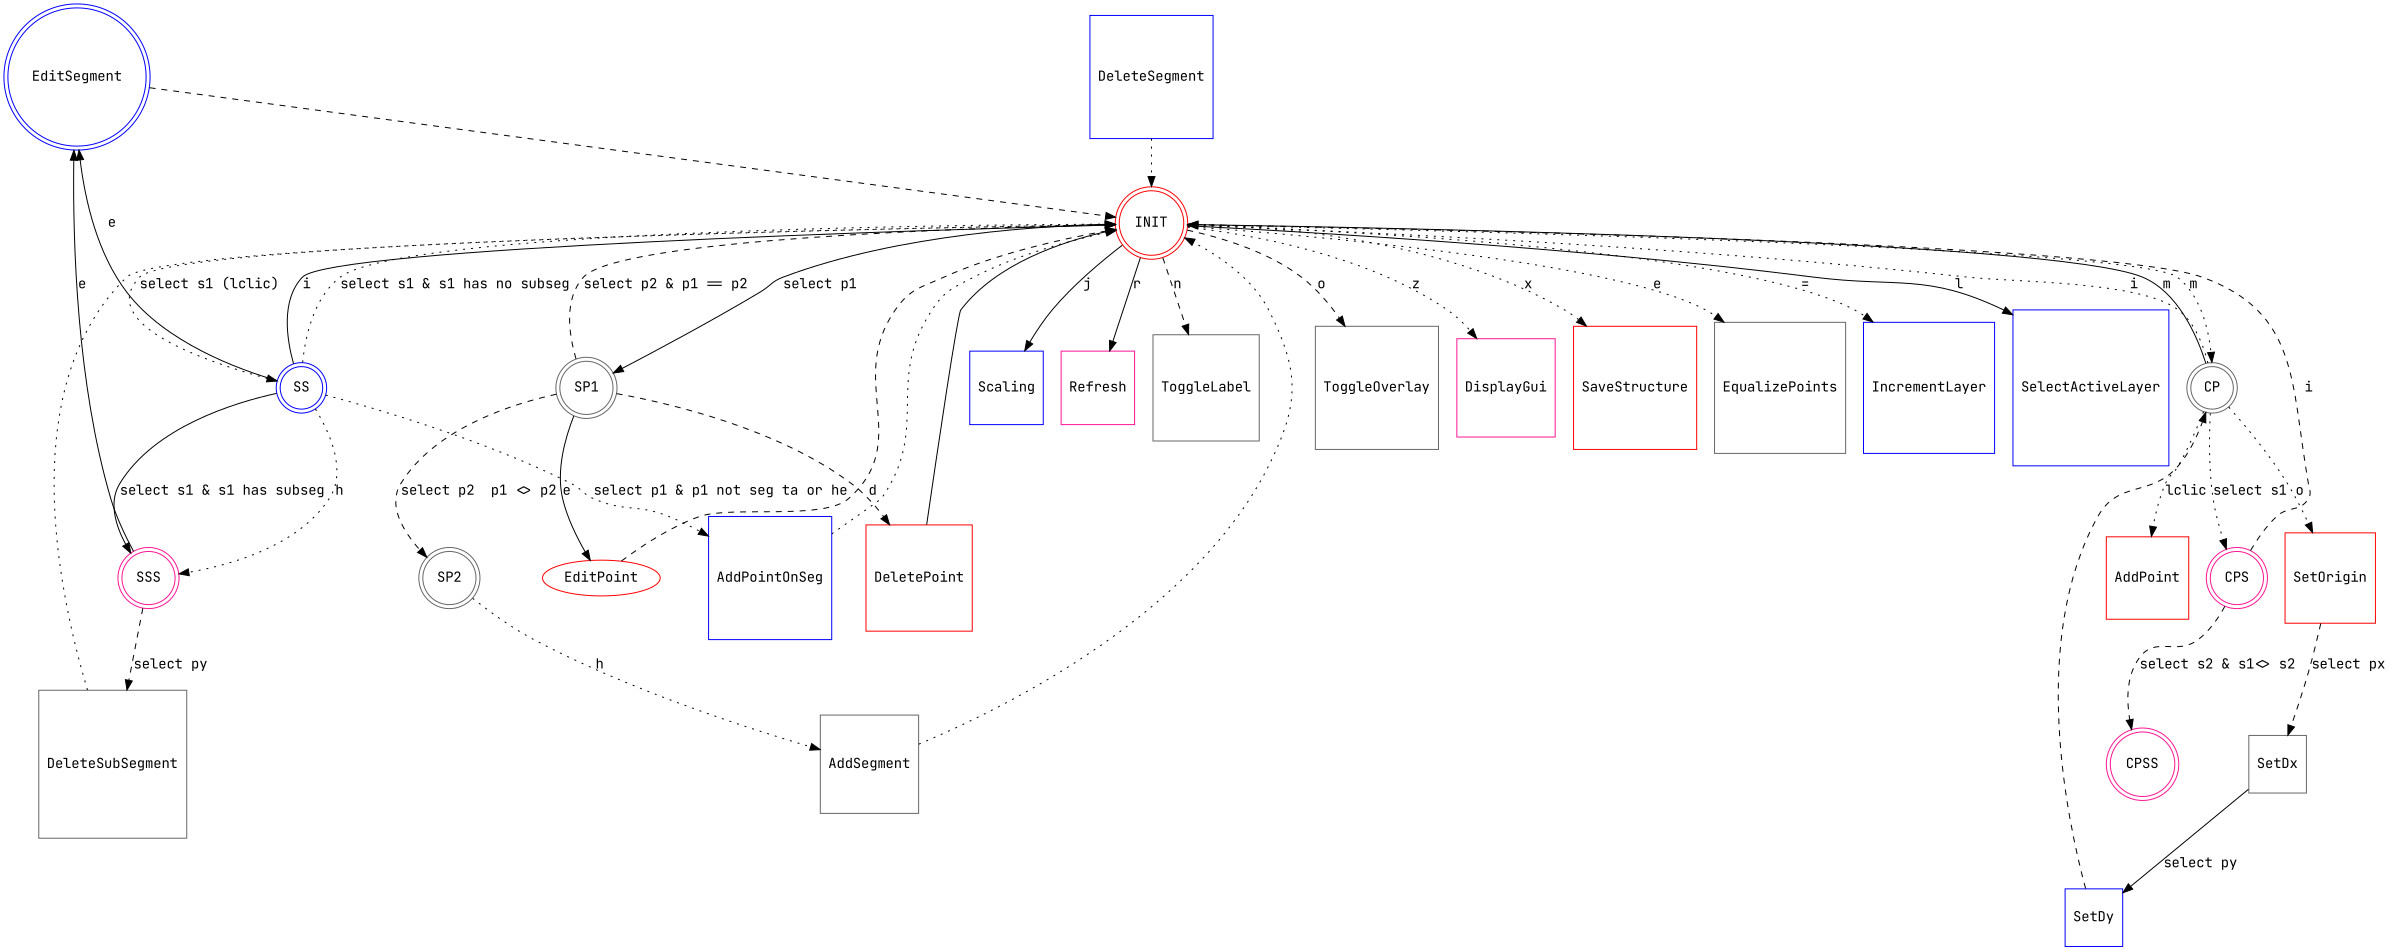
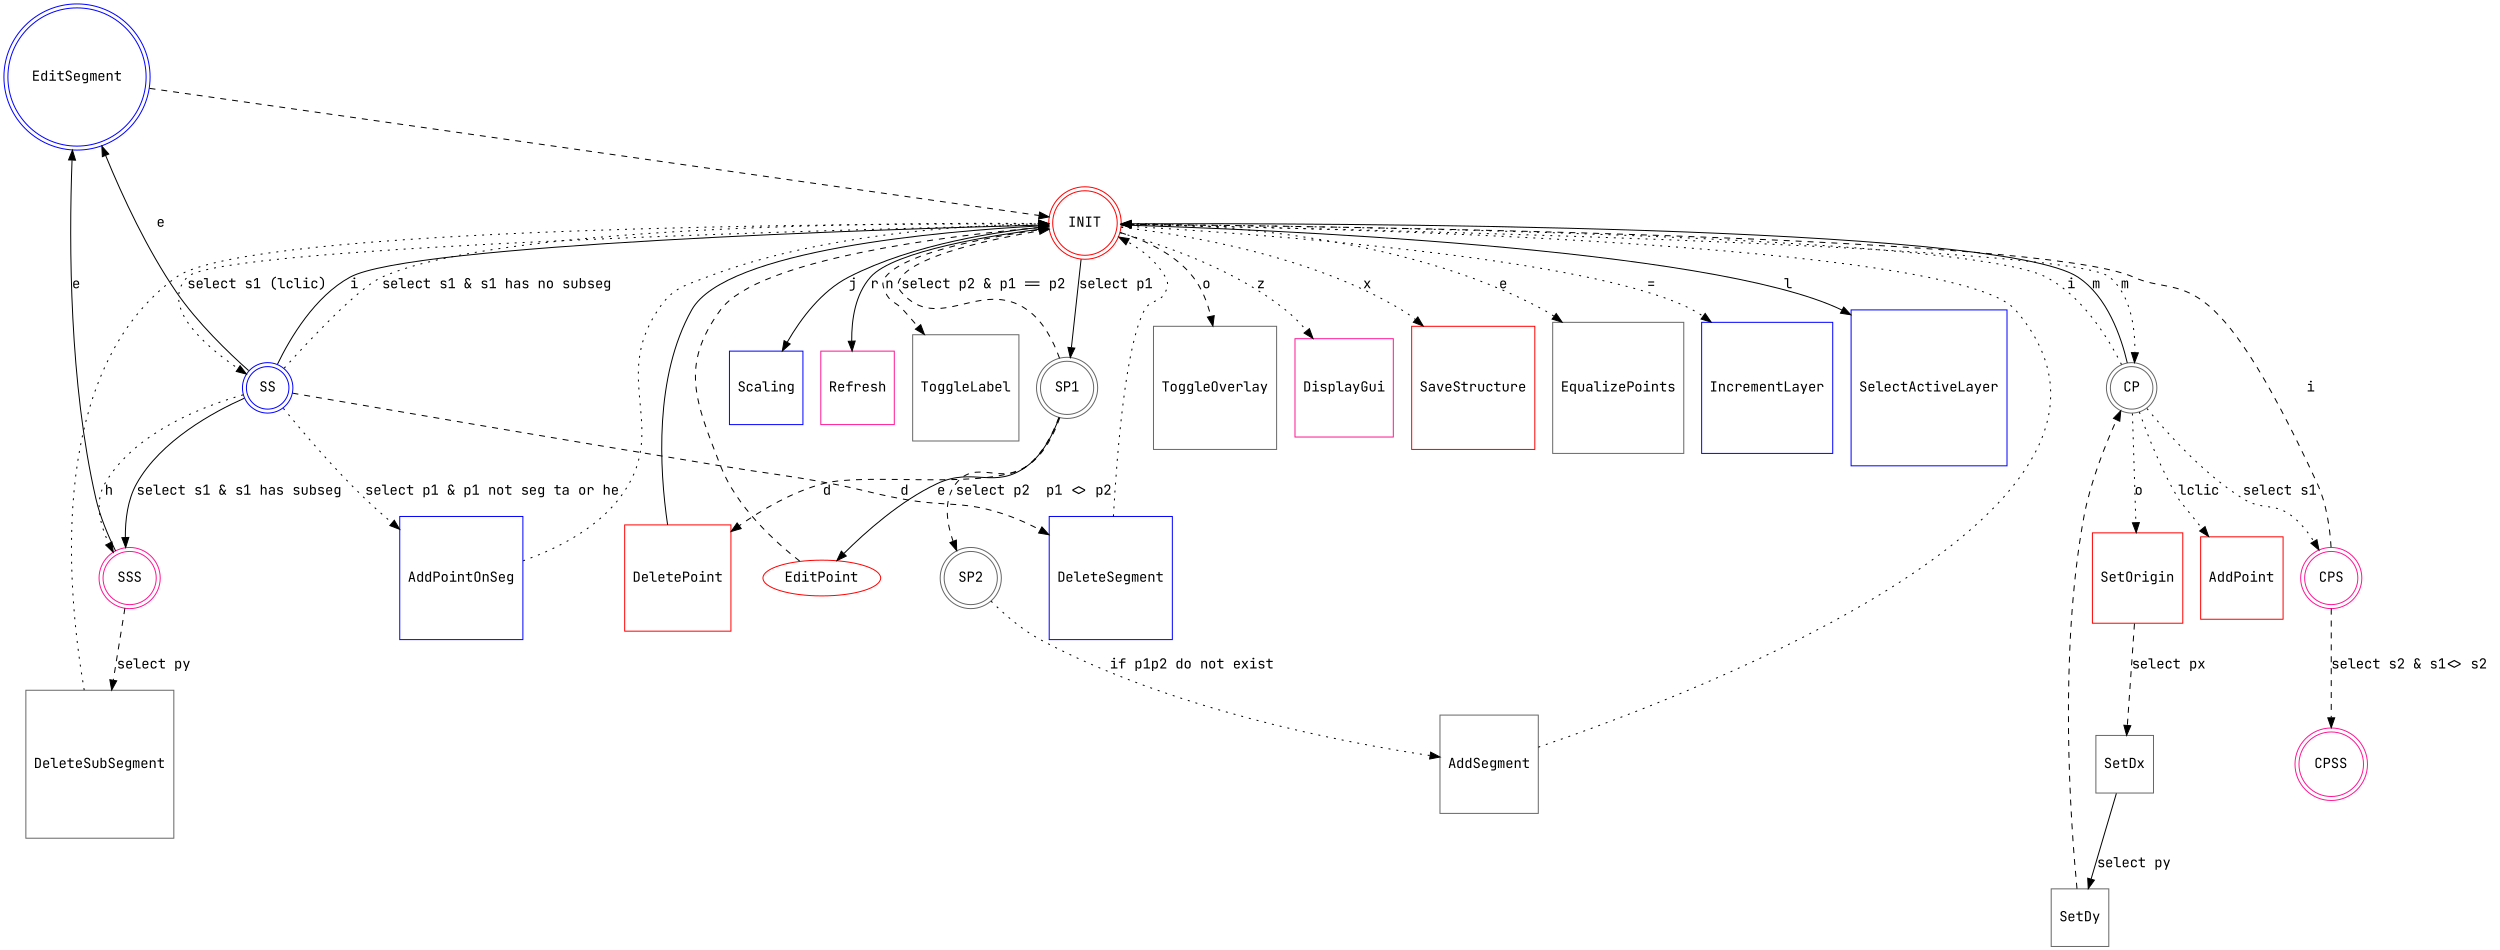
edge "SS" -> "DeleteSegment": added, label "d"
edge "SP2" -> "AddSegment": label "h" -> "if p1p2 do not exist"
node "SetDy": color blue -> gray40
